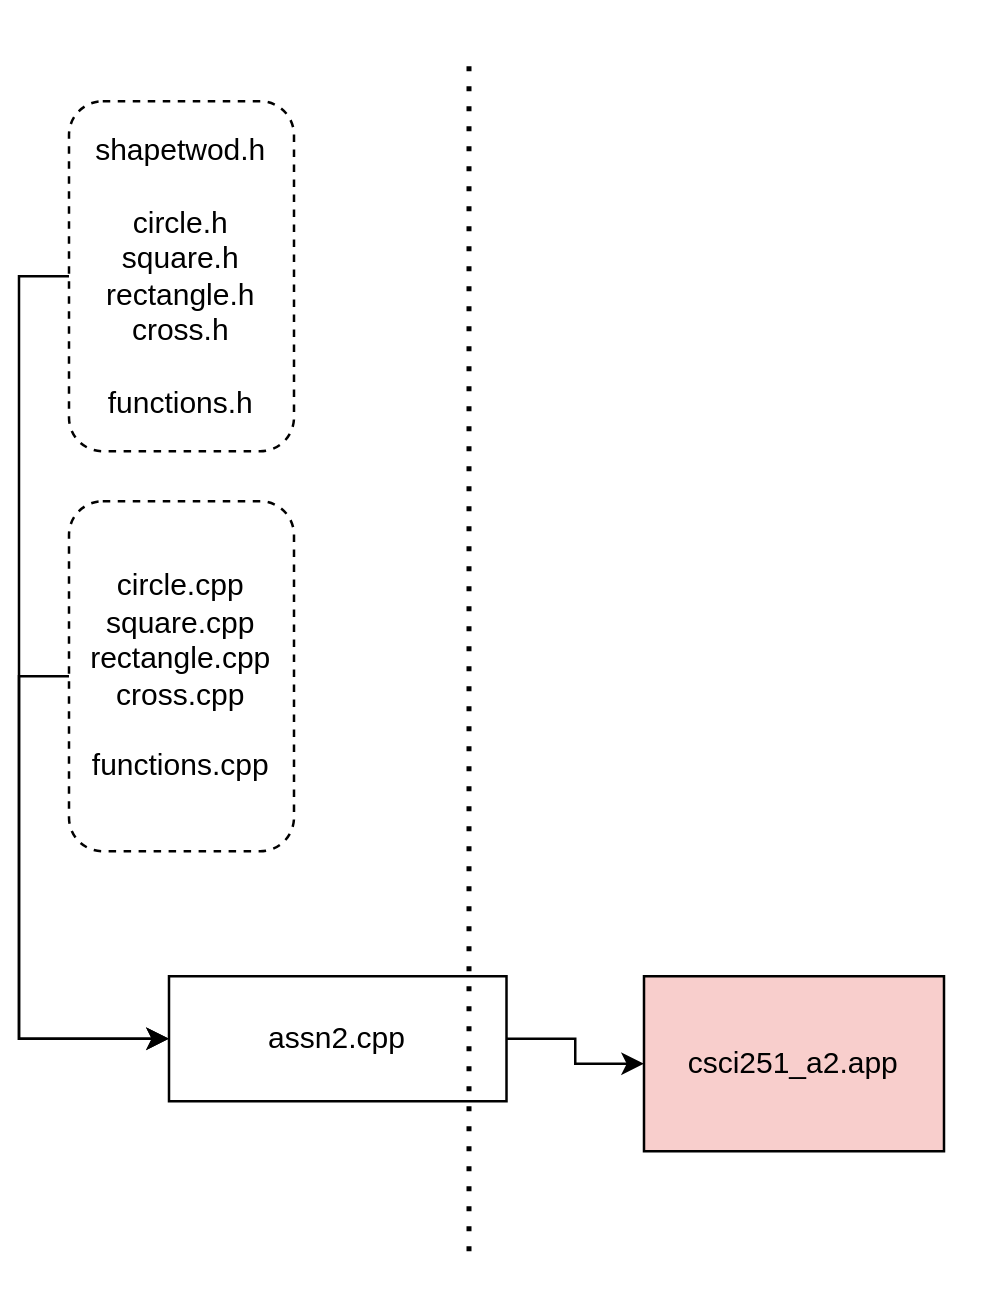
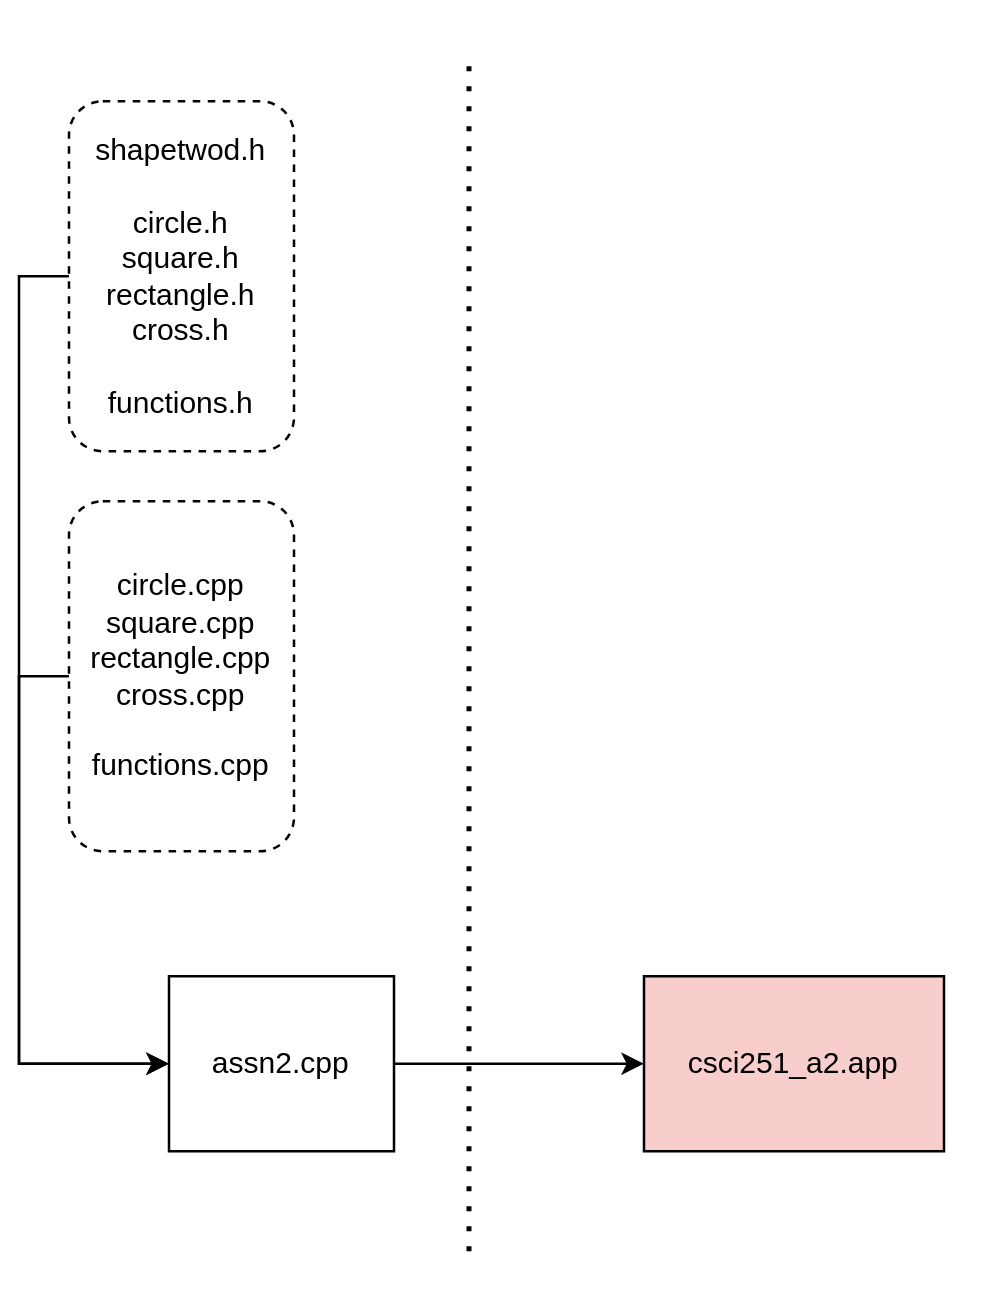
node "assn2.cpp": size 338x125 -> 225x175
